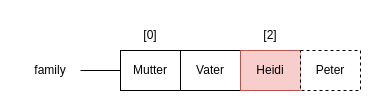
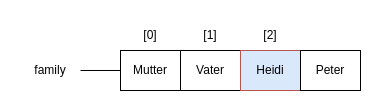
node "[1]": added
node "Heidi": fillcolor #f8cecc -> #dae8fc
node "Peter": style dashed -> solid
